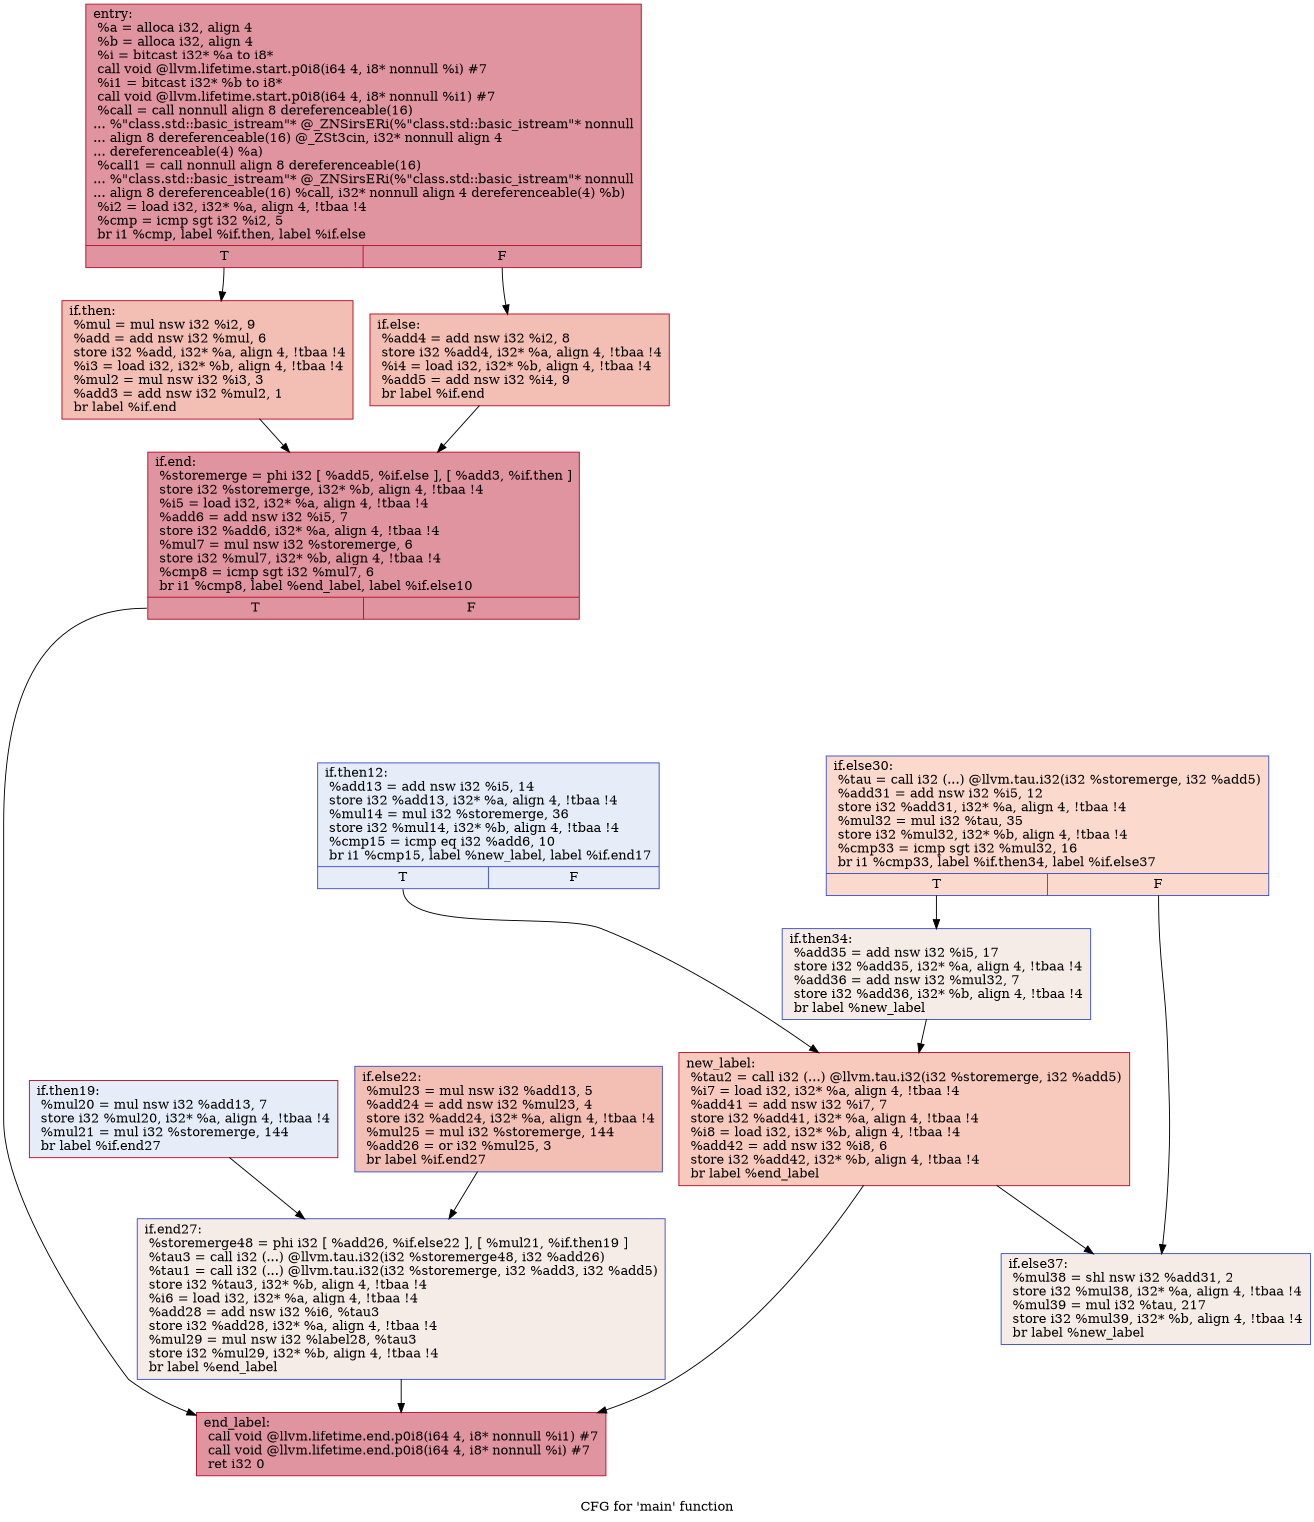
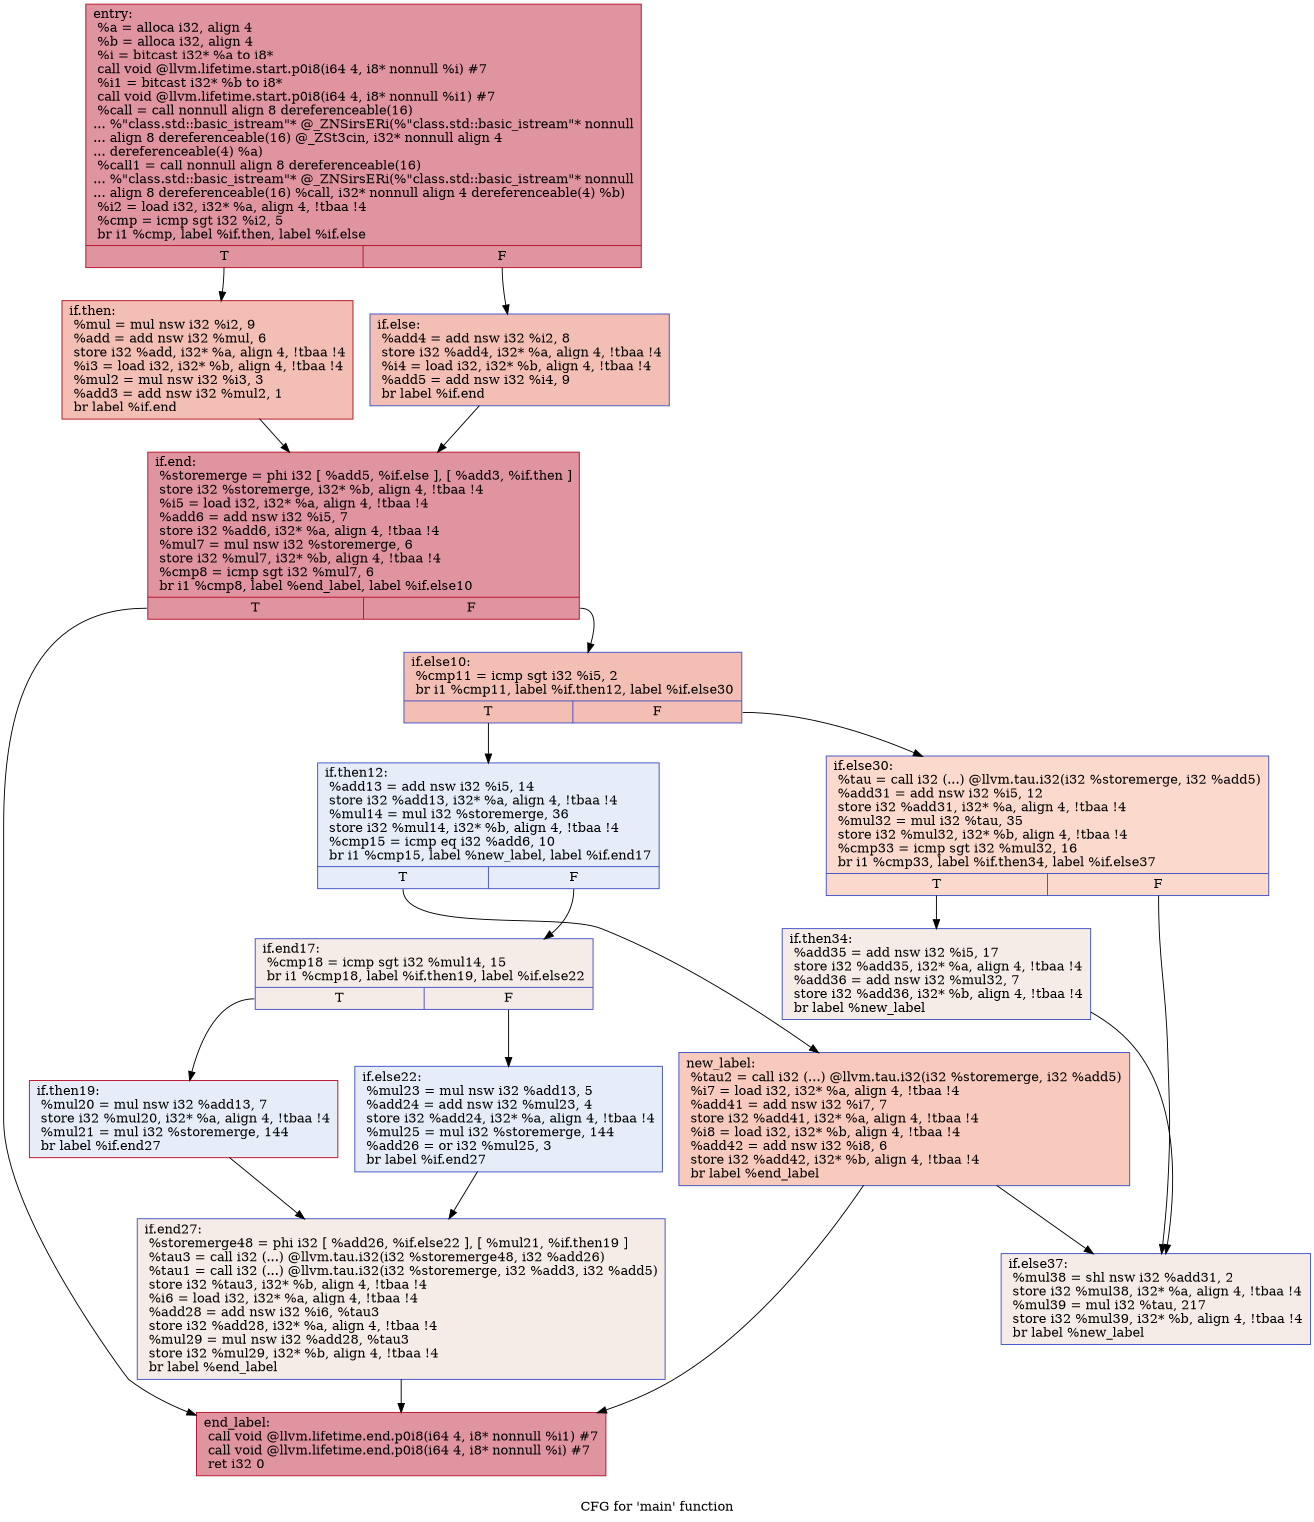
node "if.else:": color #b70d28ff -> #3d50c3ff
node "if.else10:": added
node "if.end17:": added
edge "if.then34:" -> "new_label:": now "if.then34:" -> "if.else37:"
node "if.else22:": fillcolor #e36c5570 -> #c7d7f070
node "new_label:": color #b70d28ff -> #3d50c3ff
node "if.end27:": text "%mul29 = mul nsw i32 %label28, %tau3" -> "%mul29 = mul nsw i32 %add28, %tau3"
